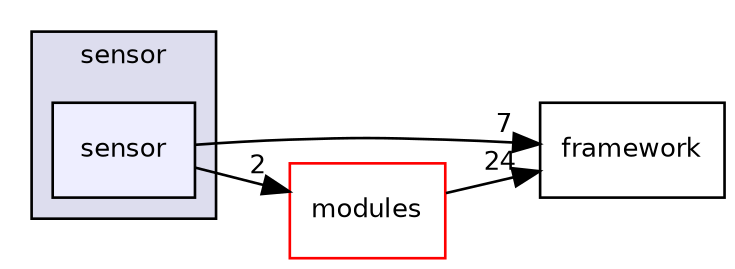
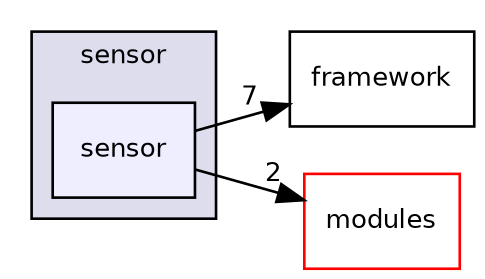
edge "modules" -> "framework": removed
